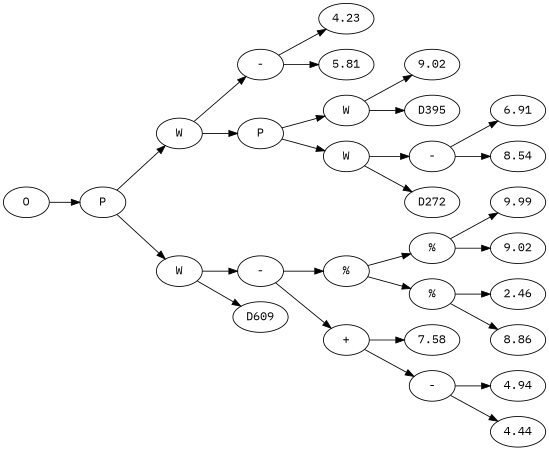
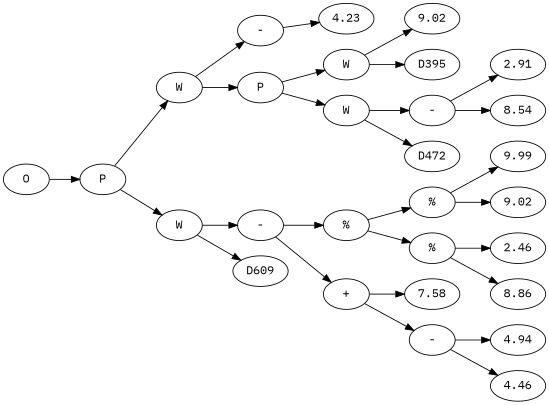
node "5.81": removed
node "6.91": label "6.91" -> "2.91"
node "D272": label "D272" -> "D472"
node "4.44": label "4.44" -> "4.46"
